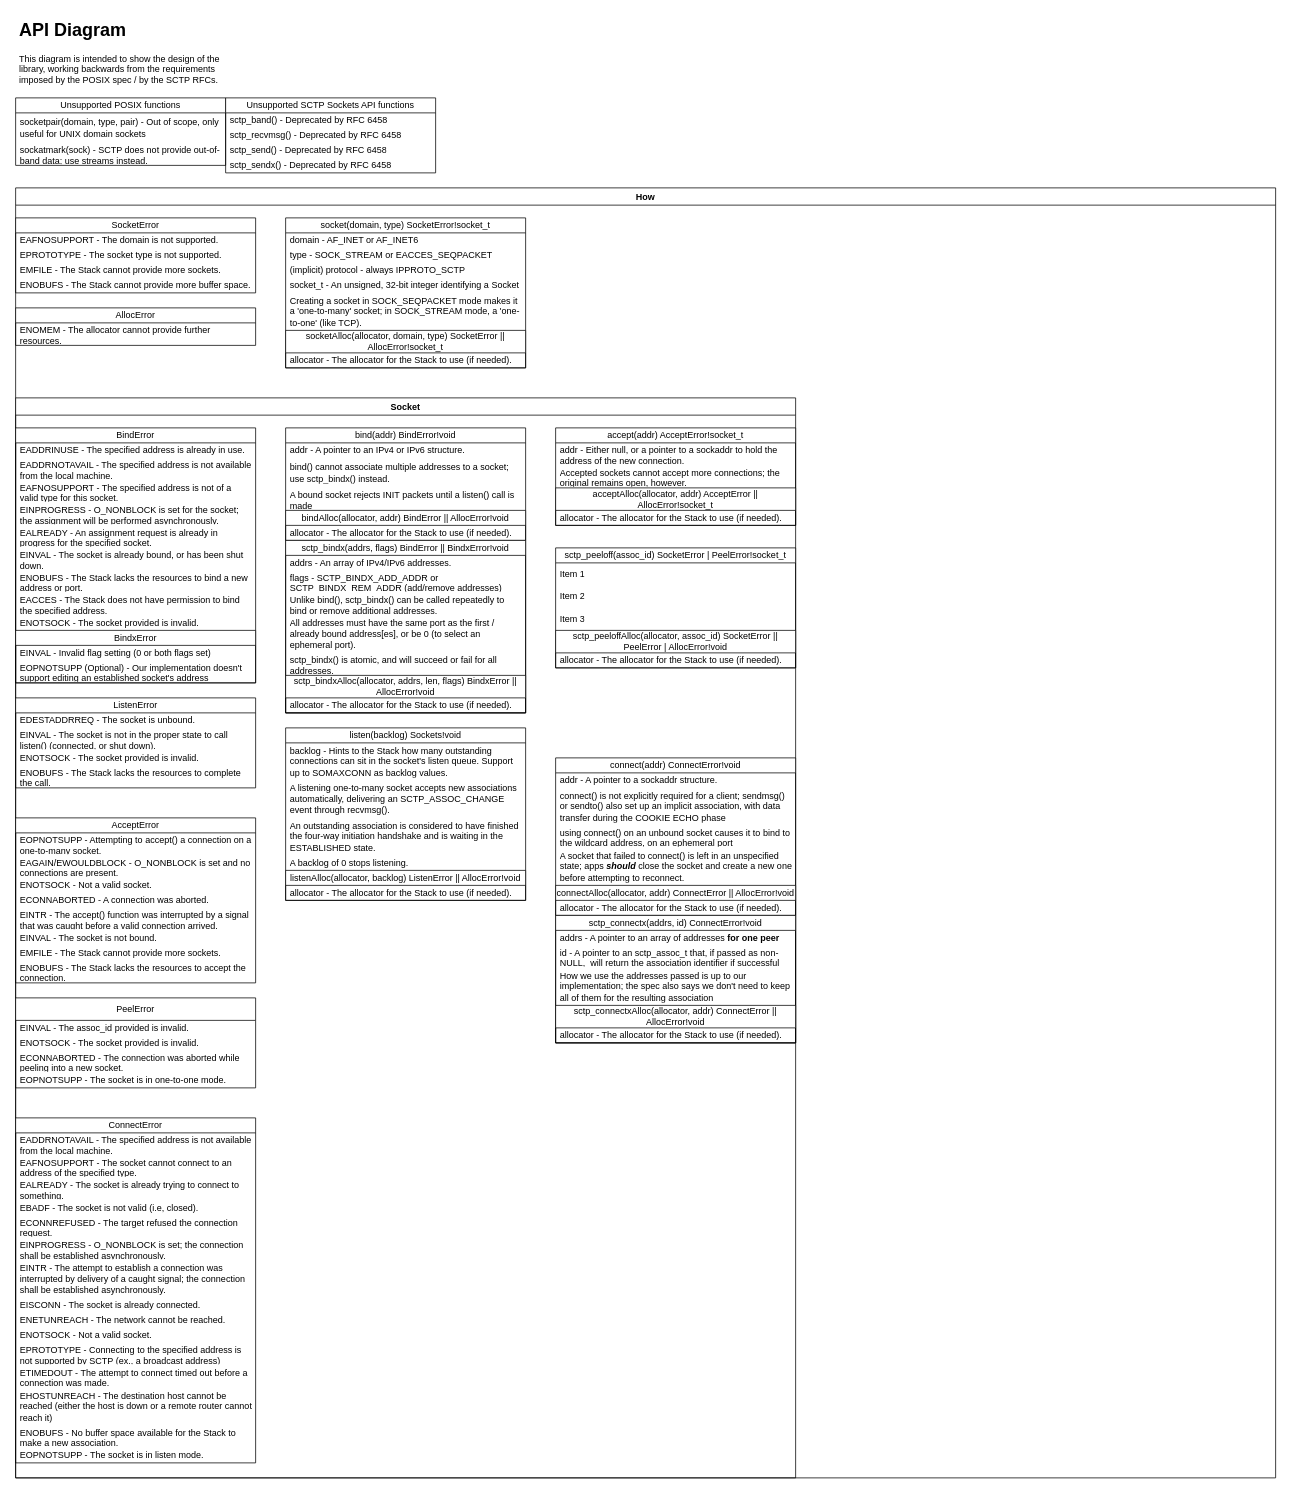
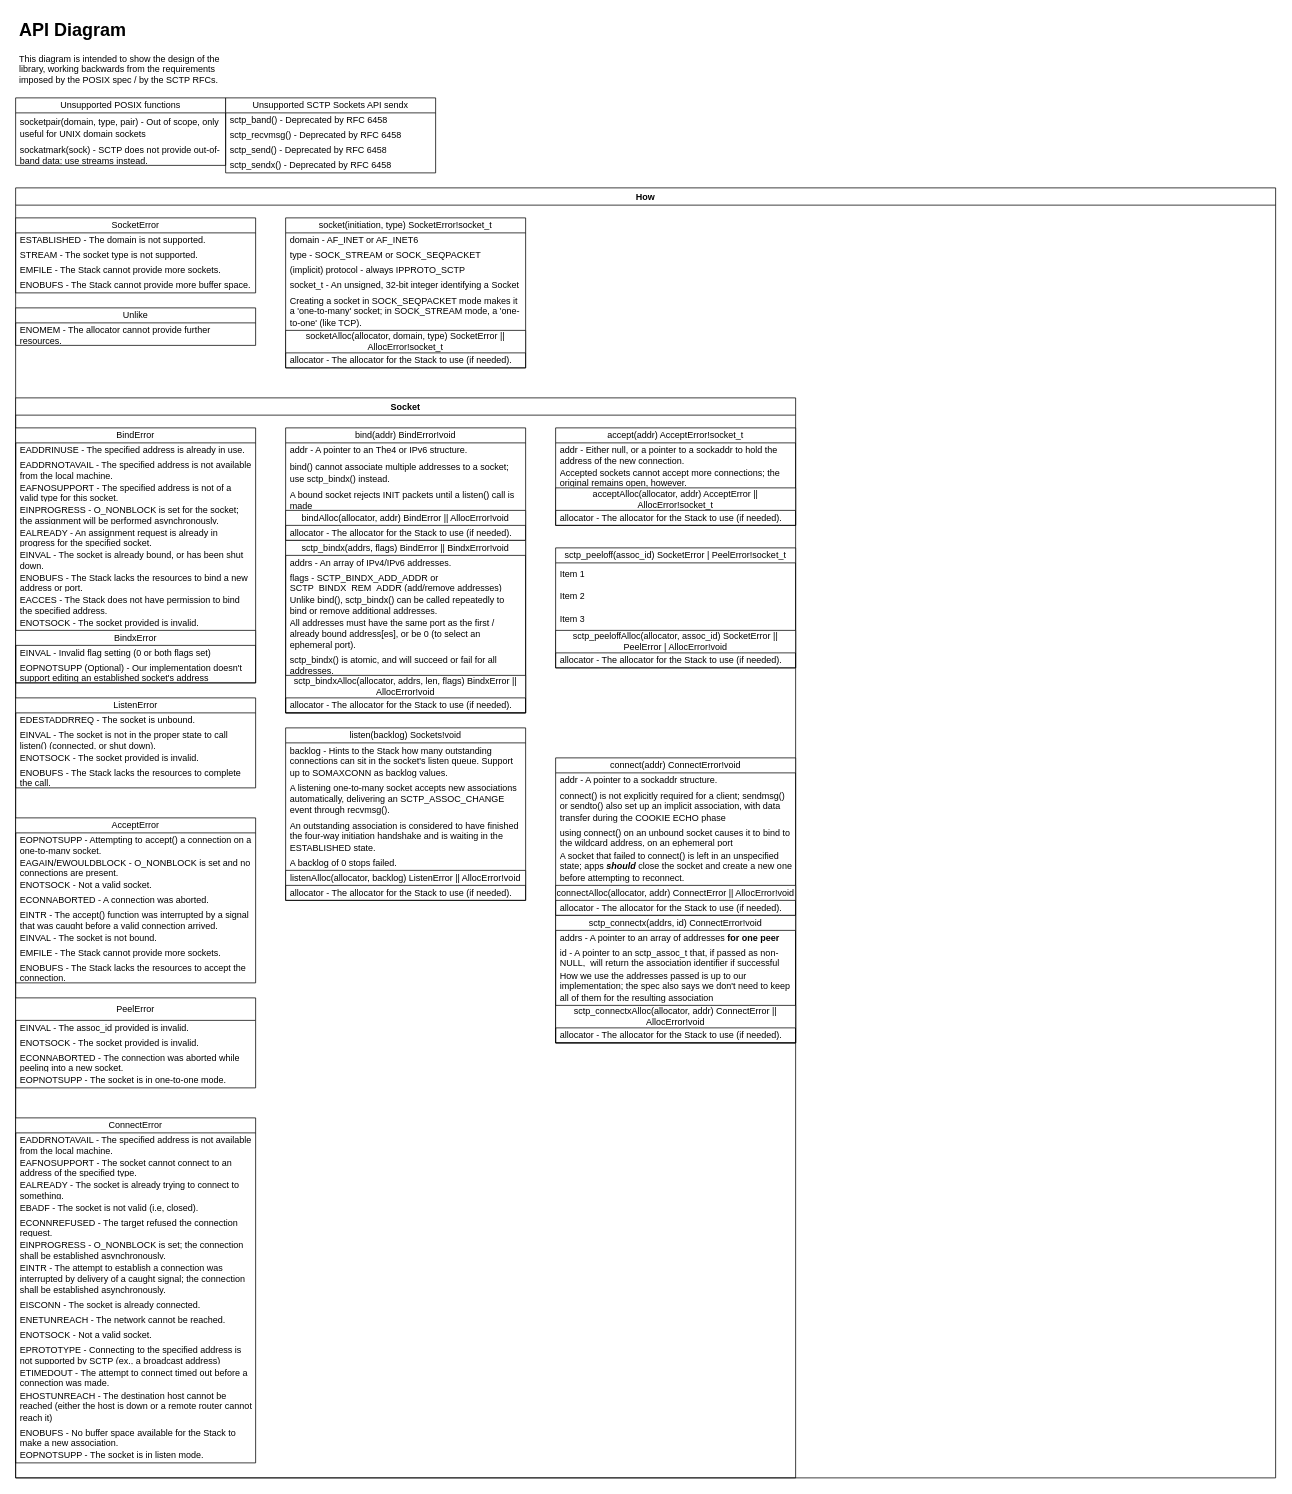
node "Unsupported SCTP Sockets API functions": label "Unsupported SCTP Sockets API functions" -> "Unsupported SCTP Sockets API sendx"
node "socket(domain, type) SocketError!socket_t": label "socket(domain, type) SocketError!socket_t" -> "socket(initiation, type) SocketError!socket_t"
node "EAFNOSUPPORT - The domain is not supported.": label "EAFNOSUPPORT - The domain is not supported." -> "ESTABLISHED - The domain is not supported."
node "EPROTOTYPE - The socket type is not supported.": label "EPROTOTYPE - The socket type is not supported." -> "STREAM - The socket type is not supported."
node "type - SOCK_STREAM or EACCES_SEQPACKET": label "type - SOCK_STREAM or EACCES_SEQPACKET" -> "type - SOCK_STREAM or SOCK_SEQPACKET"
node "AllocError": label "AllocError" -> "Unlike"
node "addr - A pointer to an IPv4 or IPv6 structure.": label "addr - A pointer to an IPv4 or IPv6 structure." -> "addr - A pointer to an The4 or IPv6 structure."
node "A backlog of 0 stops listening.": label "A backlog of 0 stops listening." -> "A backlog of 0 stops failed."
